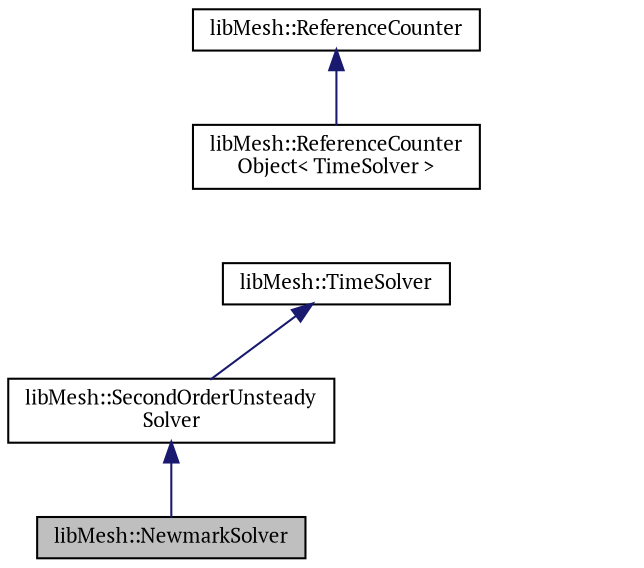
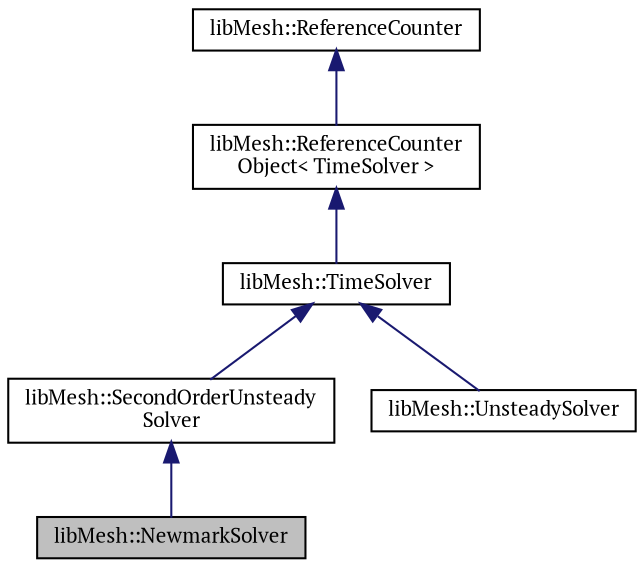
edge "libMesh::TimeSolver" -> "libMesh::ReferenceCounter Object< TimeSolver >": added
node "libMesh::UnsteadySolver": added
